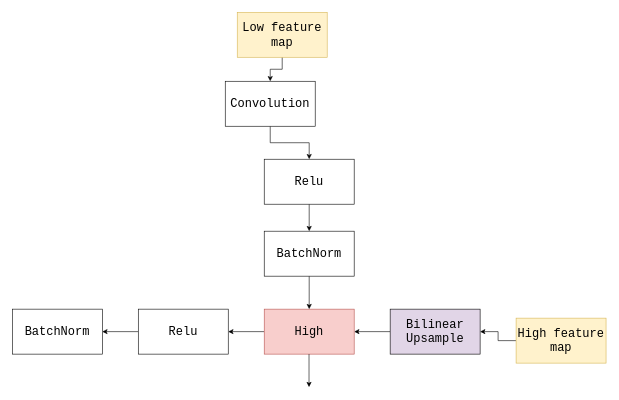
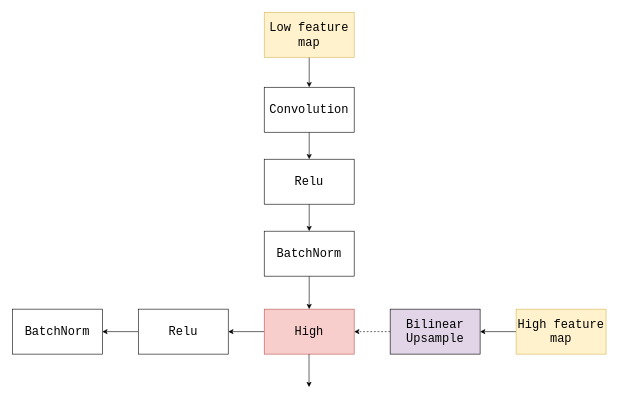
node "Low feature map": moved (282, 35) -> (309, 35)
node "Convolution": moved (270, 104) -> (309, 110)
edge "Bilinear Upsample" -> "High": style solid -> dashed
node "High feature map": moved (561, 341) -> (561, 332)
